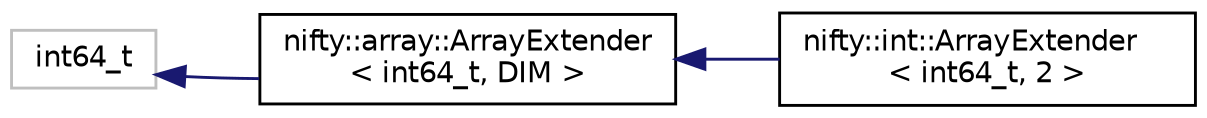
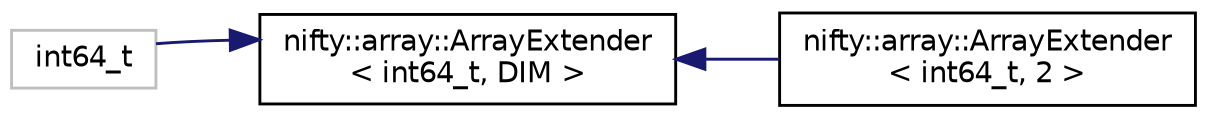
node "nifty::int::ArrayExtender < int64_t, 2 >": label "nifty::int::ArrayExtender < int64_t, 2 >" -> "nifty::array::ArrayExtender < int64_t, 2 >"
edge "nifty::array::ArrayExtender < int64_t, DIM >" -> "int64_t": reversed
